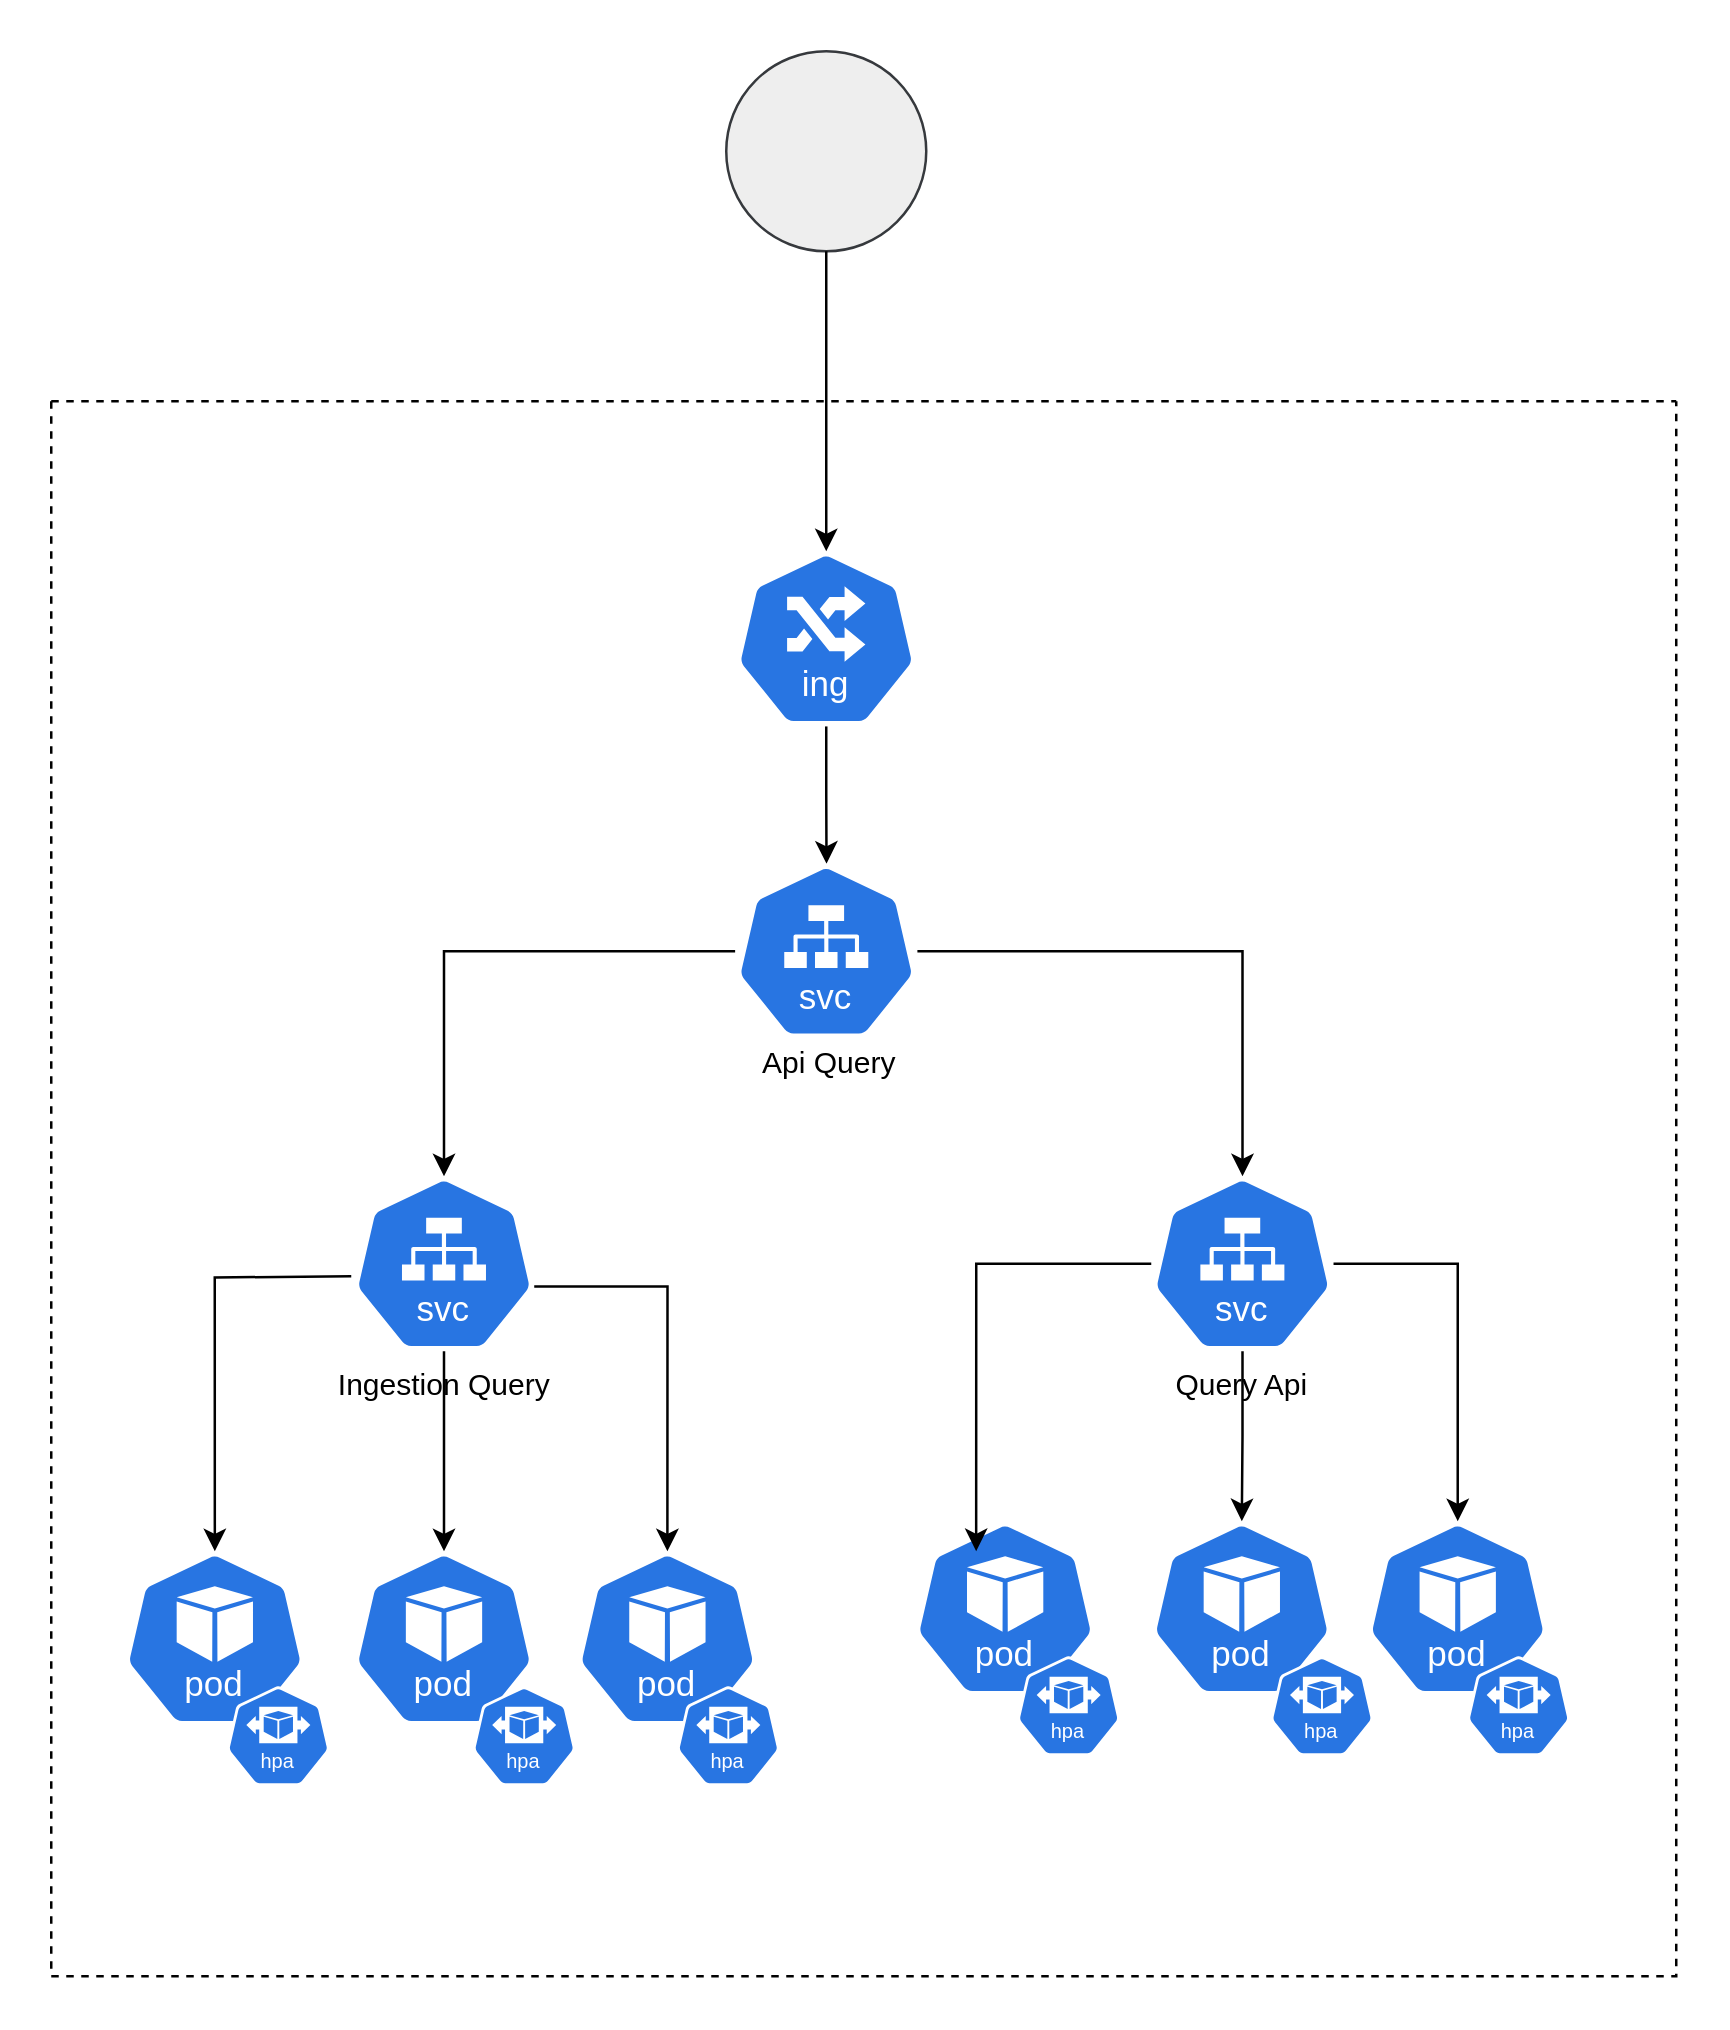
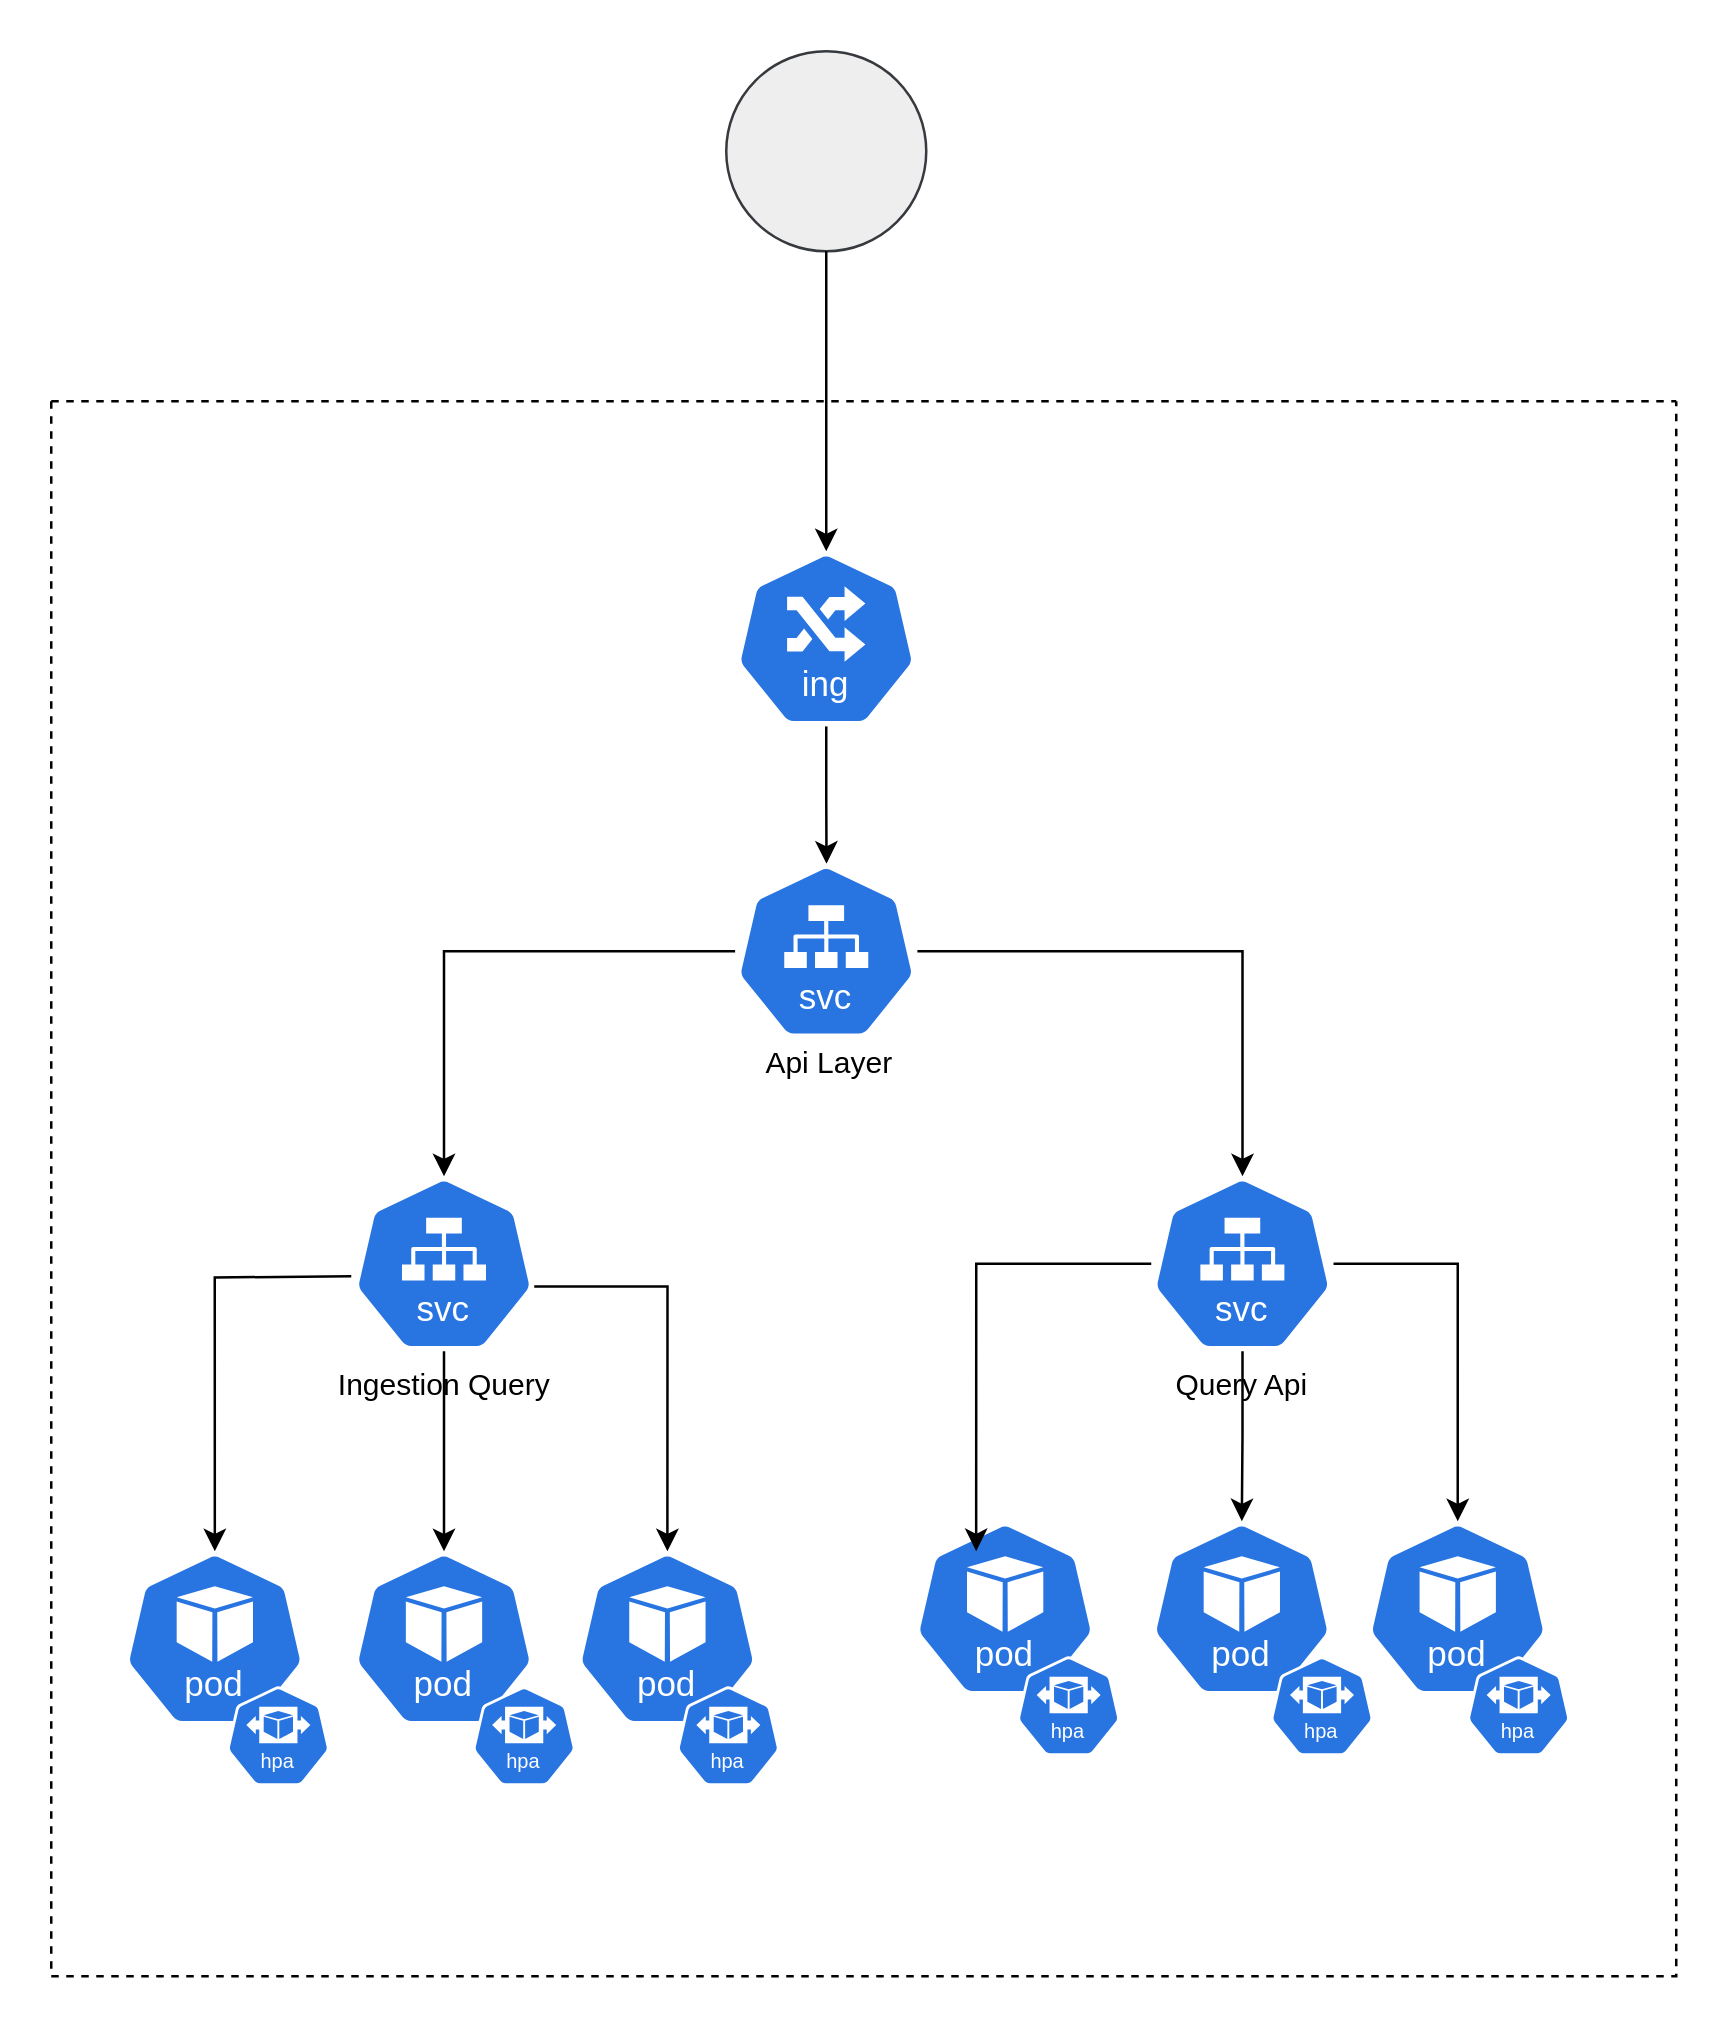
node "Api Query": label "Api Query" -> "Api Layer"
